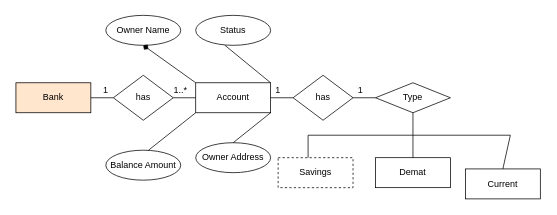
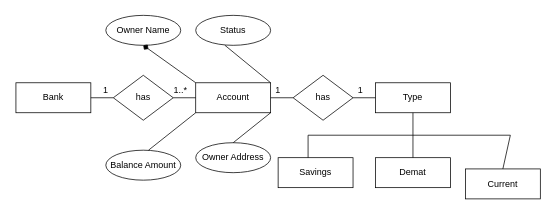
node "Bank": fillcolor #ffe6cc -> #ffffff
node "Type": shape diamond -> rectangle
node "Savings": style dashed -> solid
